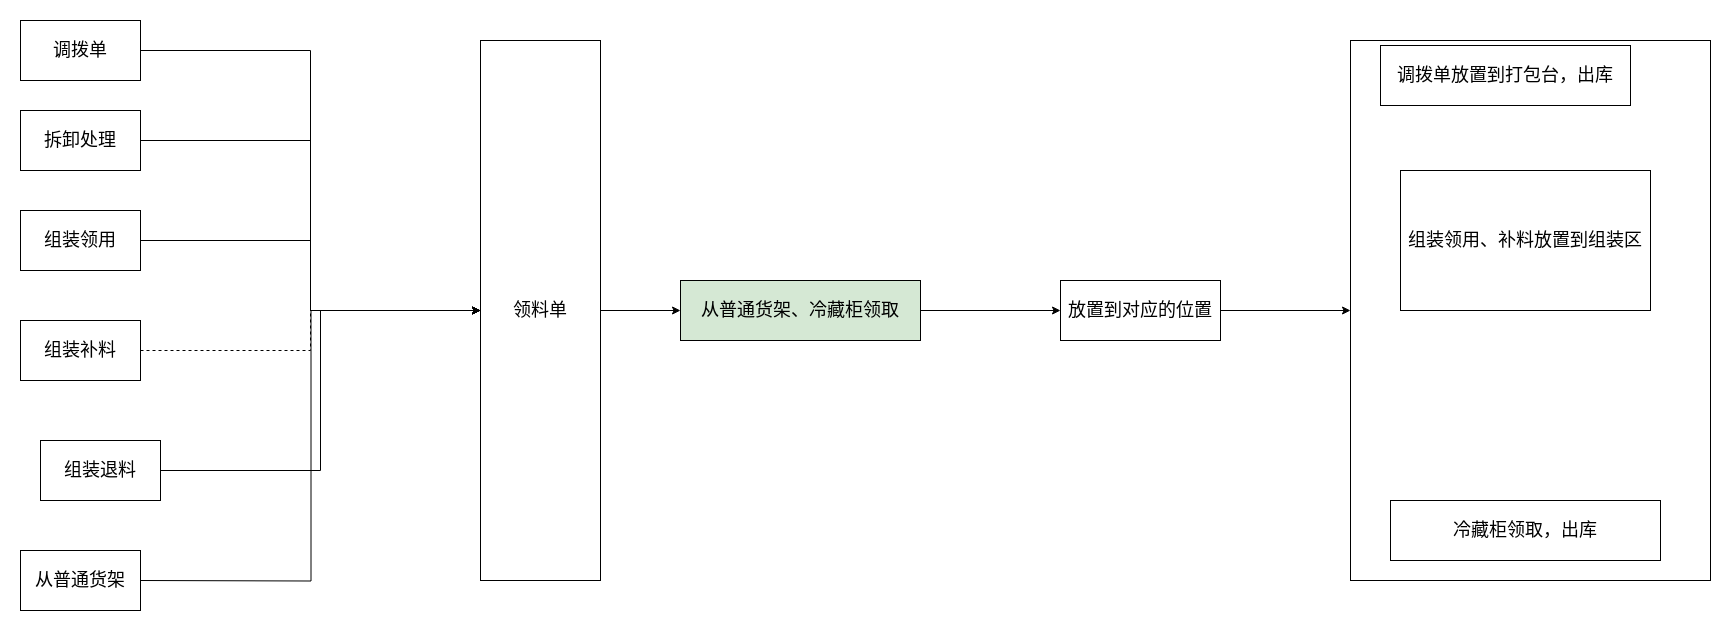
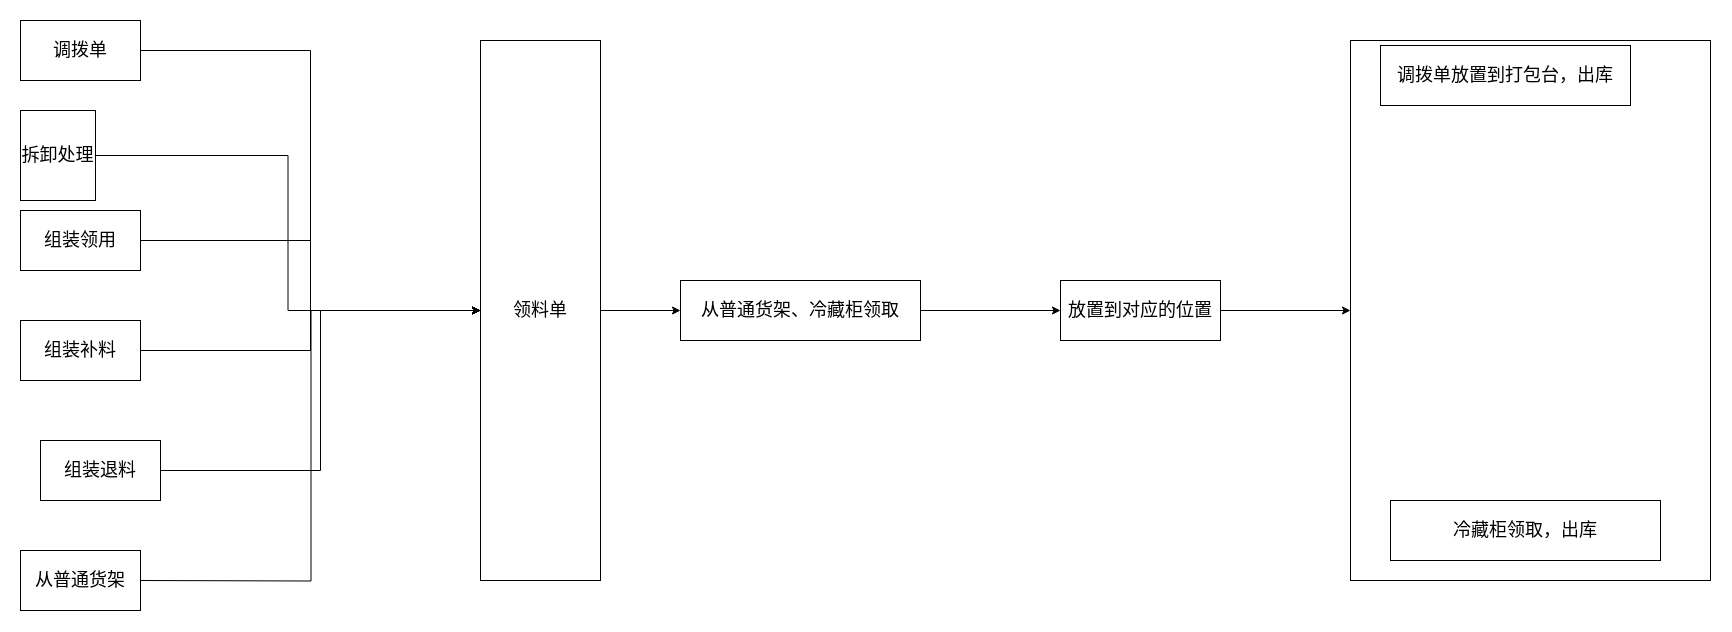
edge "调拨单" -- "领料单": arrowhead none -> classic
node "拆卸处理": size 120x60 -> 75x90
node "组装领用、补料放置到组装区": removed
node "从普通货架、冷藏柜领取": fillcolor #d5e8d4 -> #ffffff
edge "组装补料" -> "领料单": style dashed -> solid
